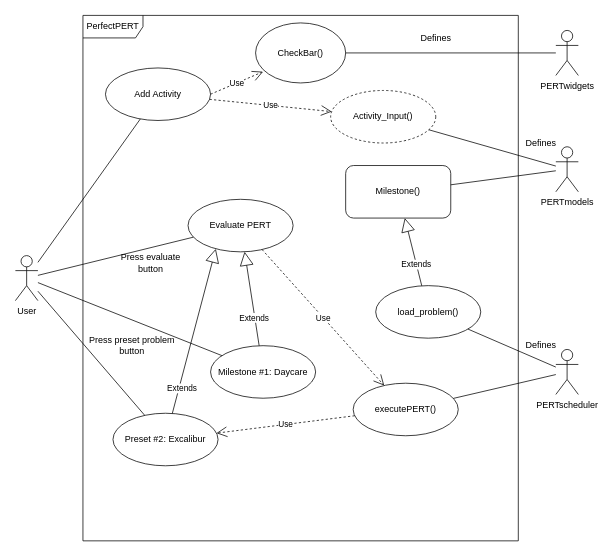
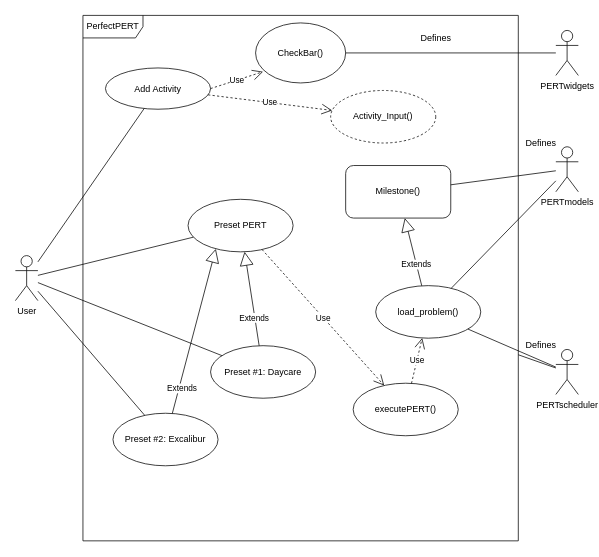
node "Add Activity": size 105x53 -> 105x41
edge "Activity_Input()" -- "PERTmodels": now "load_problem()" -- "PERTmodels"
node "Evaluate PERT": label "Evaluate PERT" -> "Preset PERT"
node "Press evaluate button": removed
node "Press preset problem button": removed
node "Milestone #1: Daycare": label "Milestone #1: Daycare" -> "Preset #1: Daycare"
edge "PERTscheduler" -- "executePERT()": now "PERTscheduler" -- "PerfectPERT"
edge "executePERT()" -> "Preset #2: Excalibur": now "executePERT()" -> "load_problem()"
